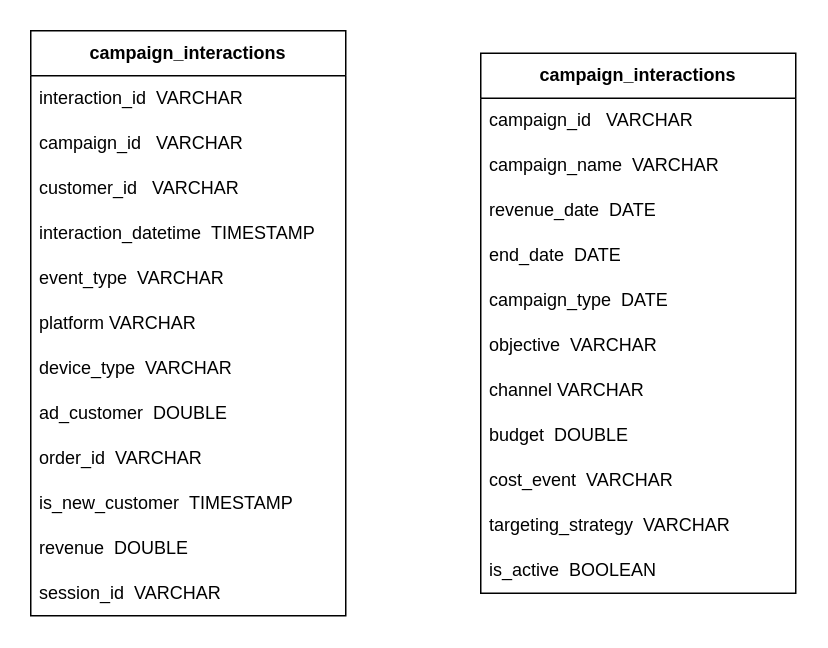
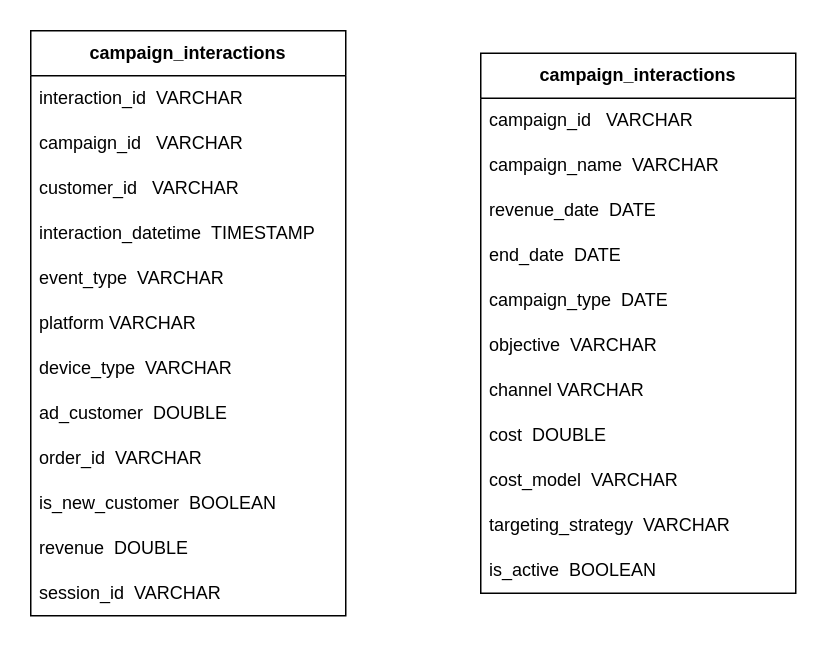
node "budget DOUBLE": label "budget DOUBLE" -> "cost DOUBLE"
node "cost_event VARCHAR": label "cost_event VARCHAR" -> "cost_model VARCHAR"
node "is_new_customer TIMESTAMP": label "is_new_customer TIMESTAMP" -> "is_new_customer BOOLEAN"
